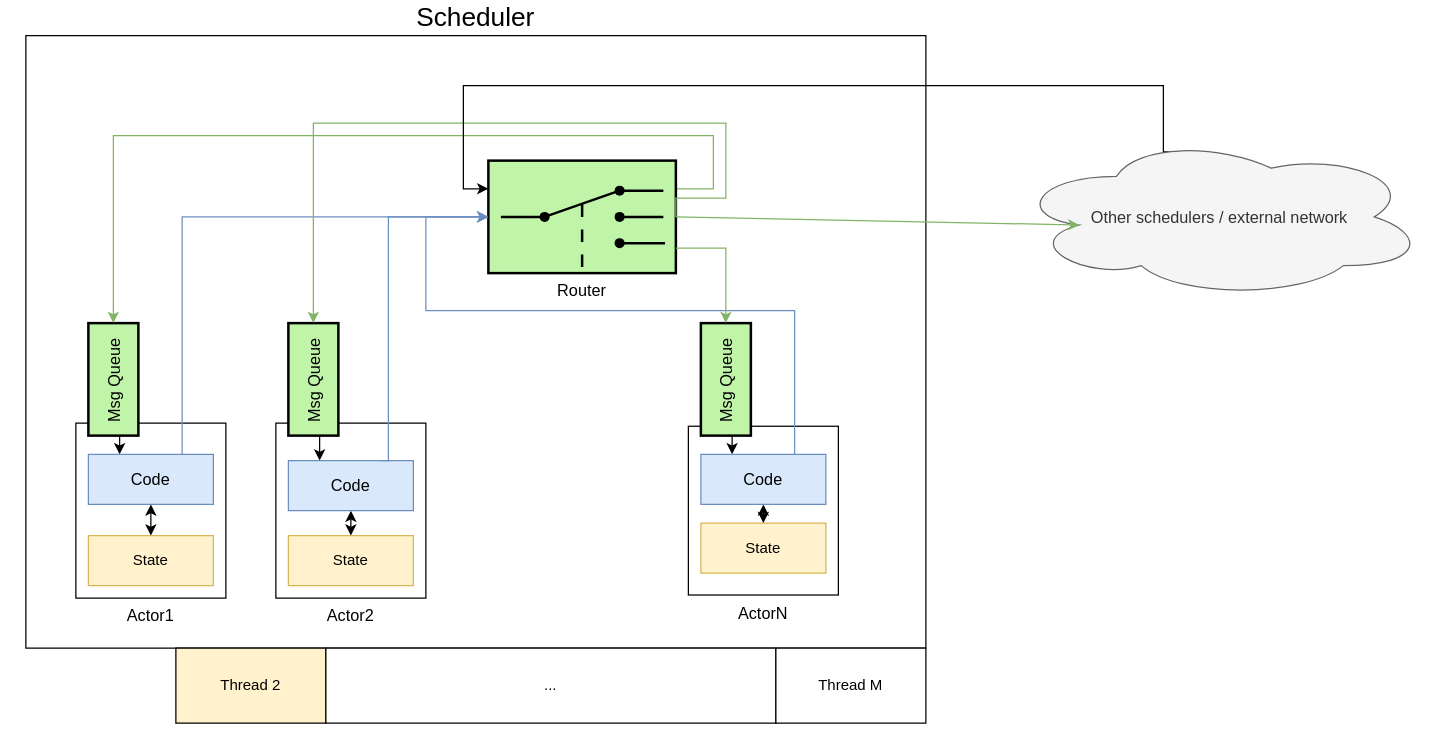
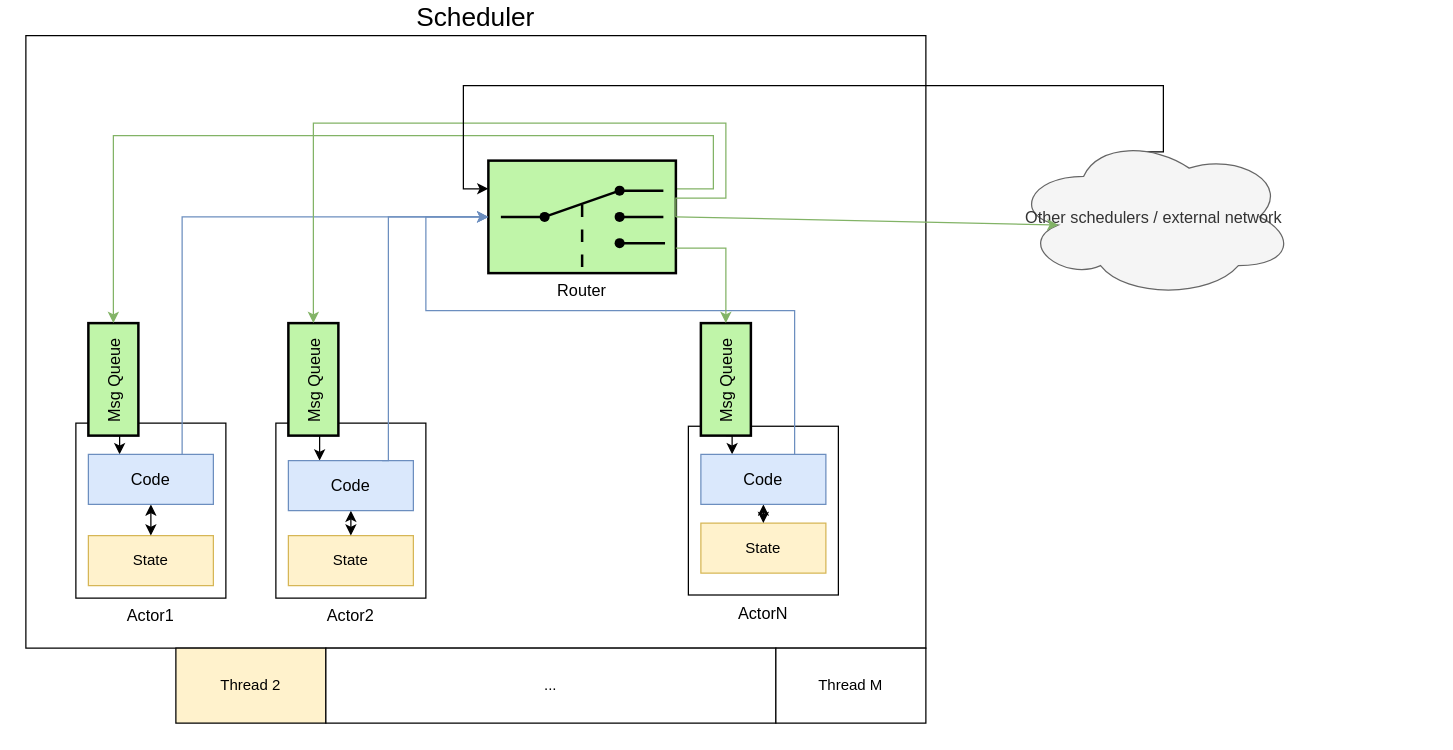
node "Other schedulers / external network": size 413x163 -> 281x163
